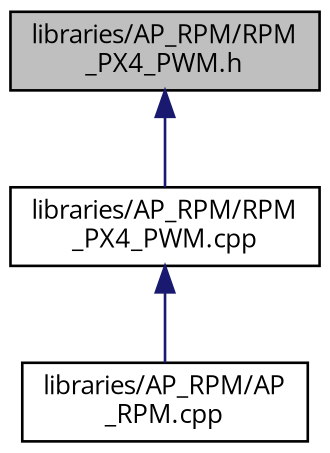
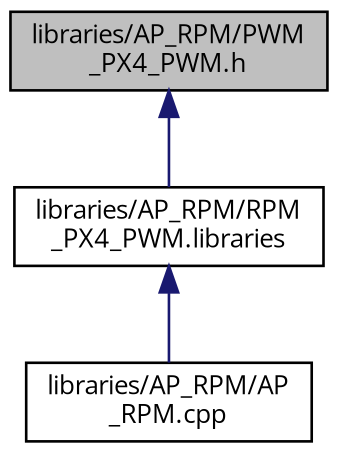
node "libraries/AP_RPM/RPM _PX4_PWM.h": label "libraries/AP_RPM/RPM _PX4_PWM.h" -> "libraries/AP_RPM/PWM _PX4_PWM.h"
node "libraries/AP_RPM/RPM _PX4_PWM.cpp": label "libraries/AP_RPM/RPM _PX4_PWM.cpp" -> "libraries/AP_RPM/RPM _PX4_PWM.libraries"
